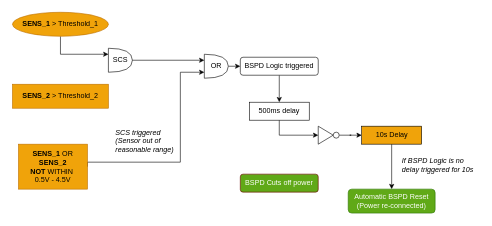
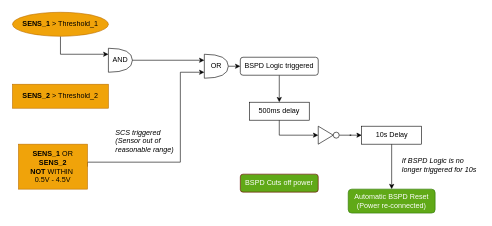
node "SCS": label "SCS" -> "AND"
node "10s Delay": fillcolor #f0a30a -> #ffffff
node "If BSPD Logic is no delay triggered for 10s": label "If BSPD Logic is no delay triggered for 10s" -> "If BSPD Logic is no longer triggered for 10s"
